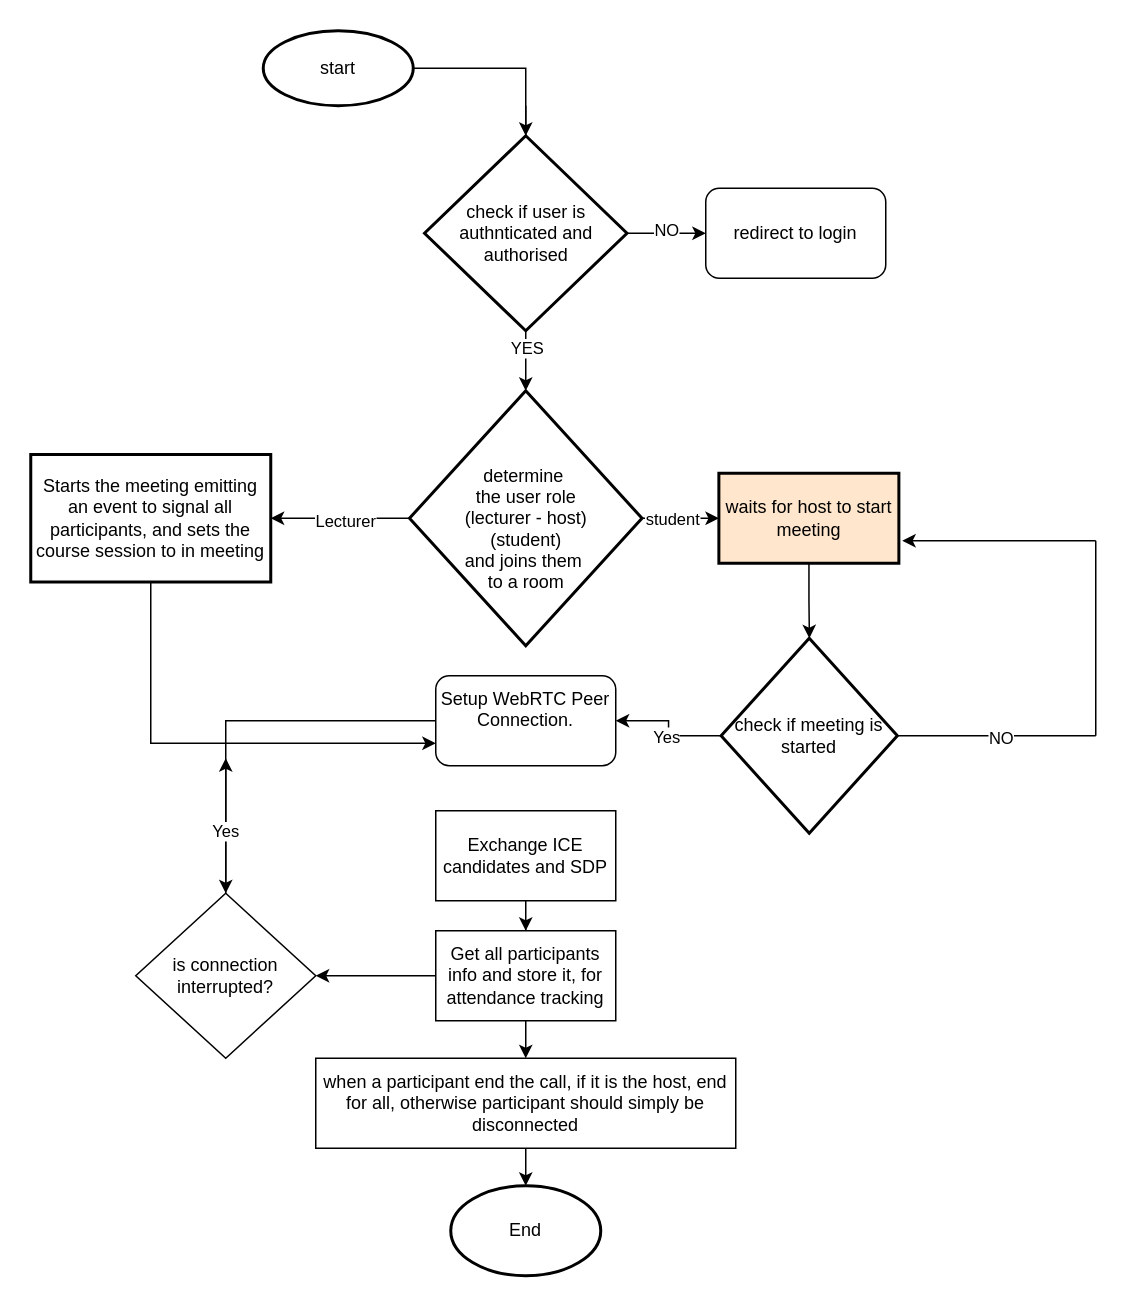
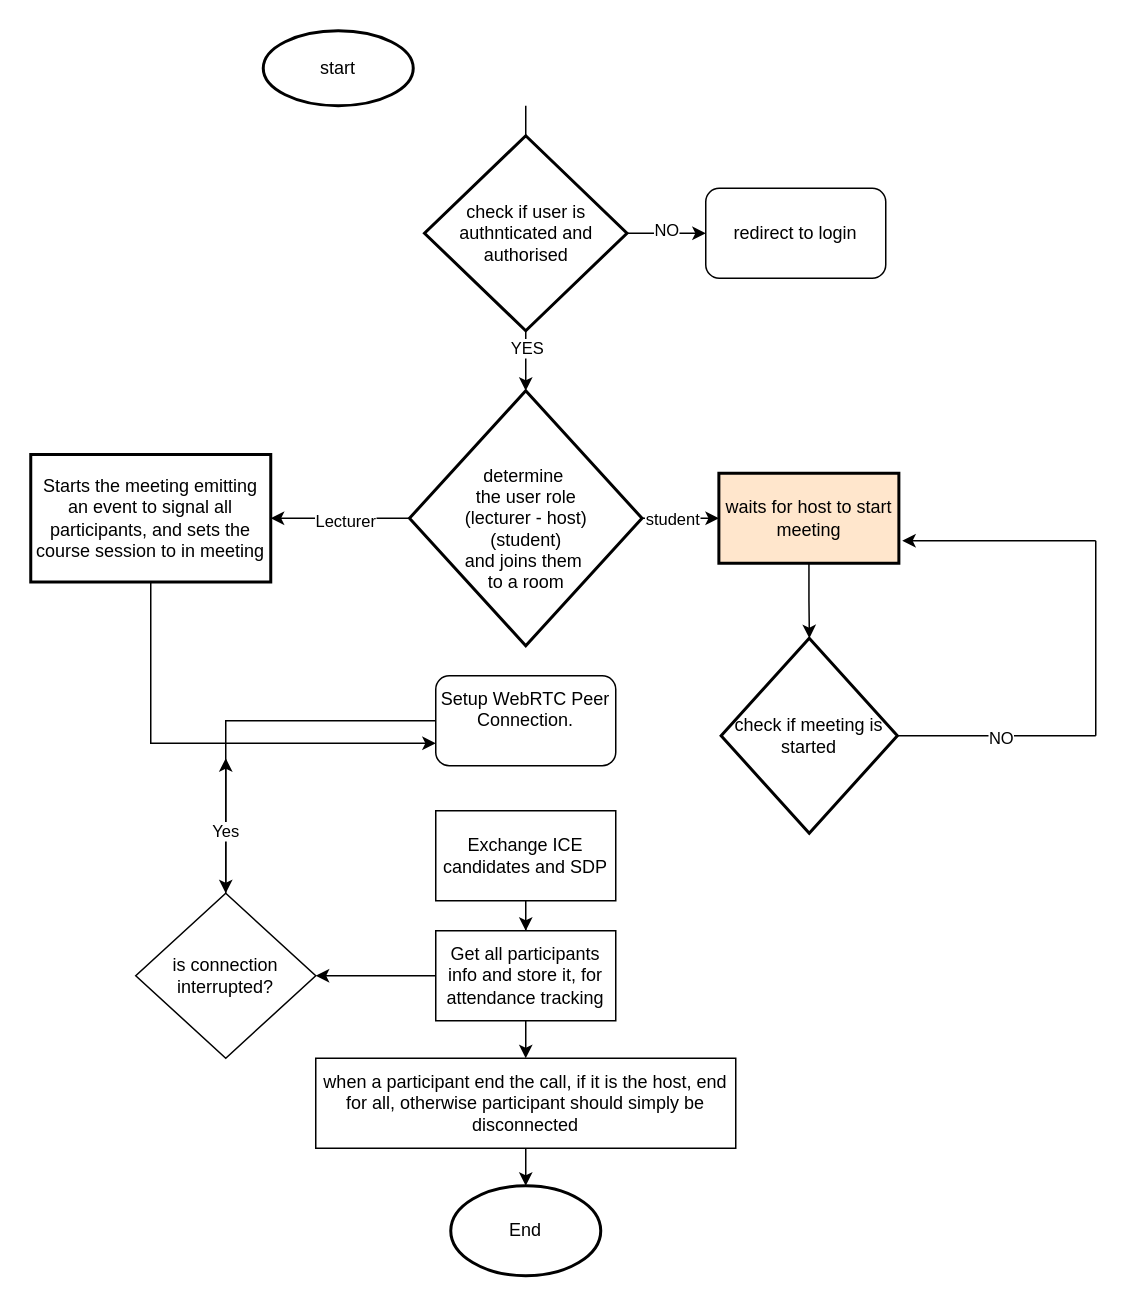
edge "start" -> "check if user is authnticated and authorised": removed
edge "check if meeting is started" -> "Setup WebRTC Peer Connection.": removed, label "Yes"
